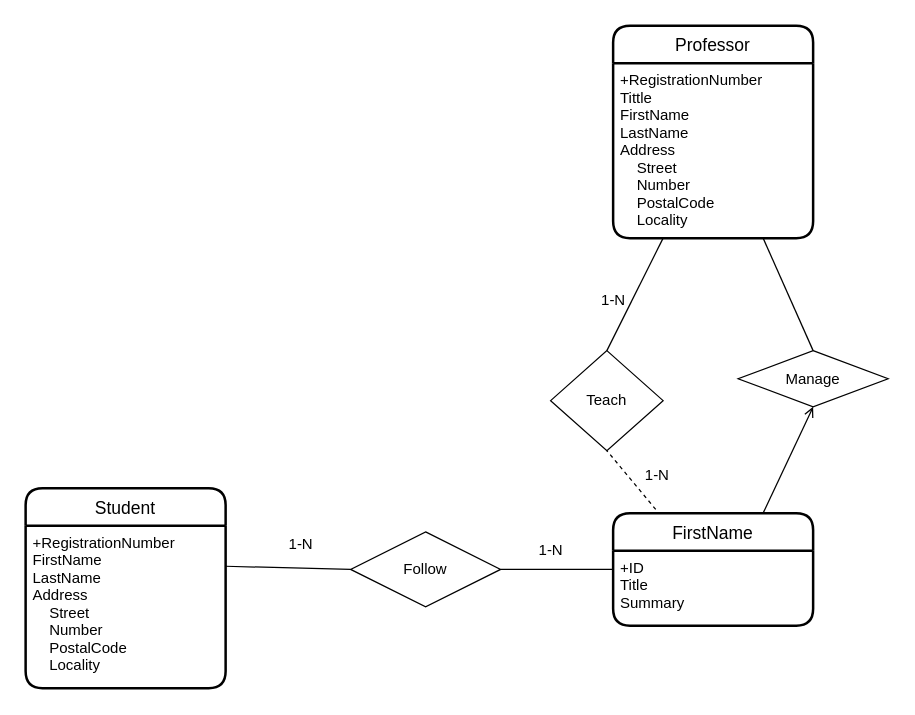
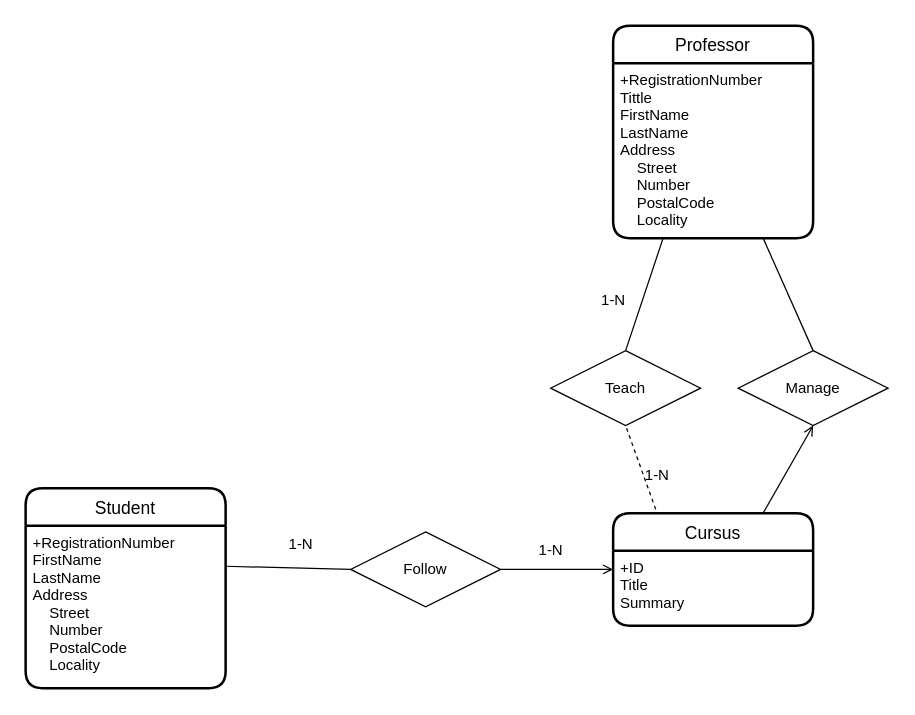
node "Manage": size 150x56 -> 150x75
node "Teach": size 113x100 -> 150x75
node "FirstName": label "FirstName" -> "Cursus"
edge "Follow" -- "+ID Title Summary": arrowhead none -> open
